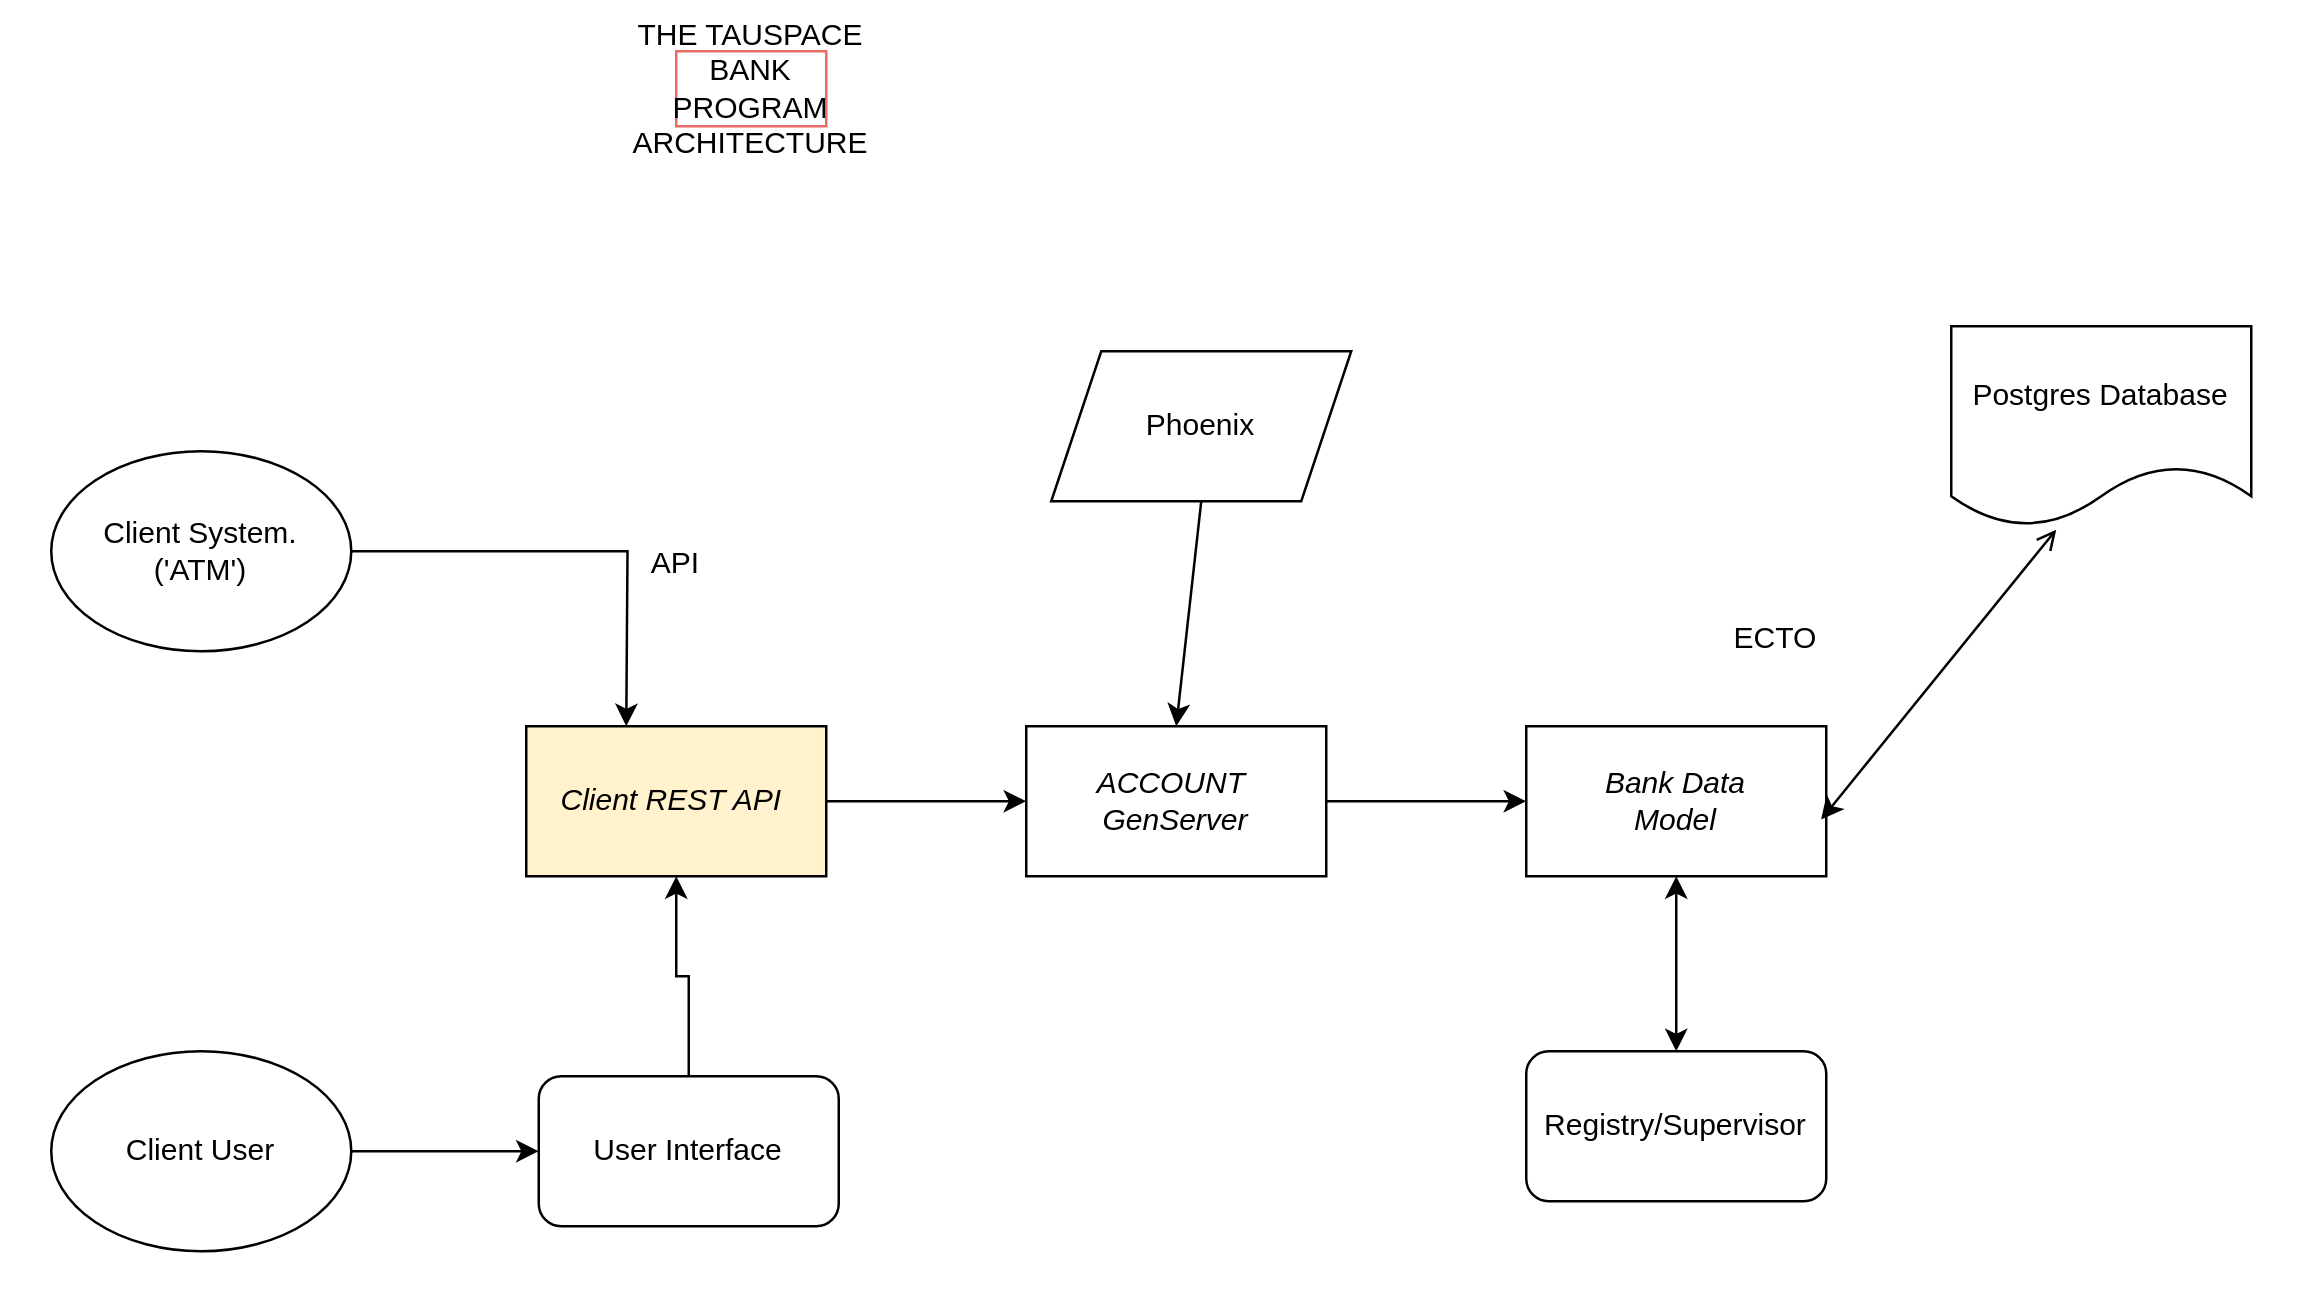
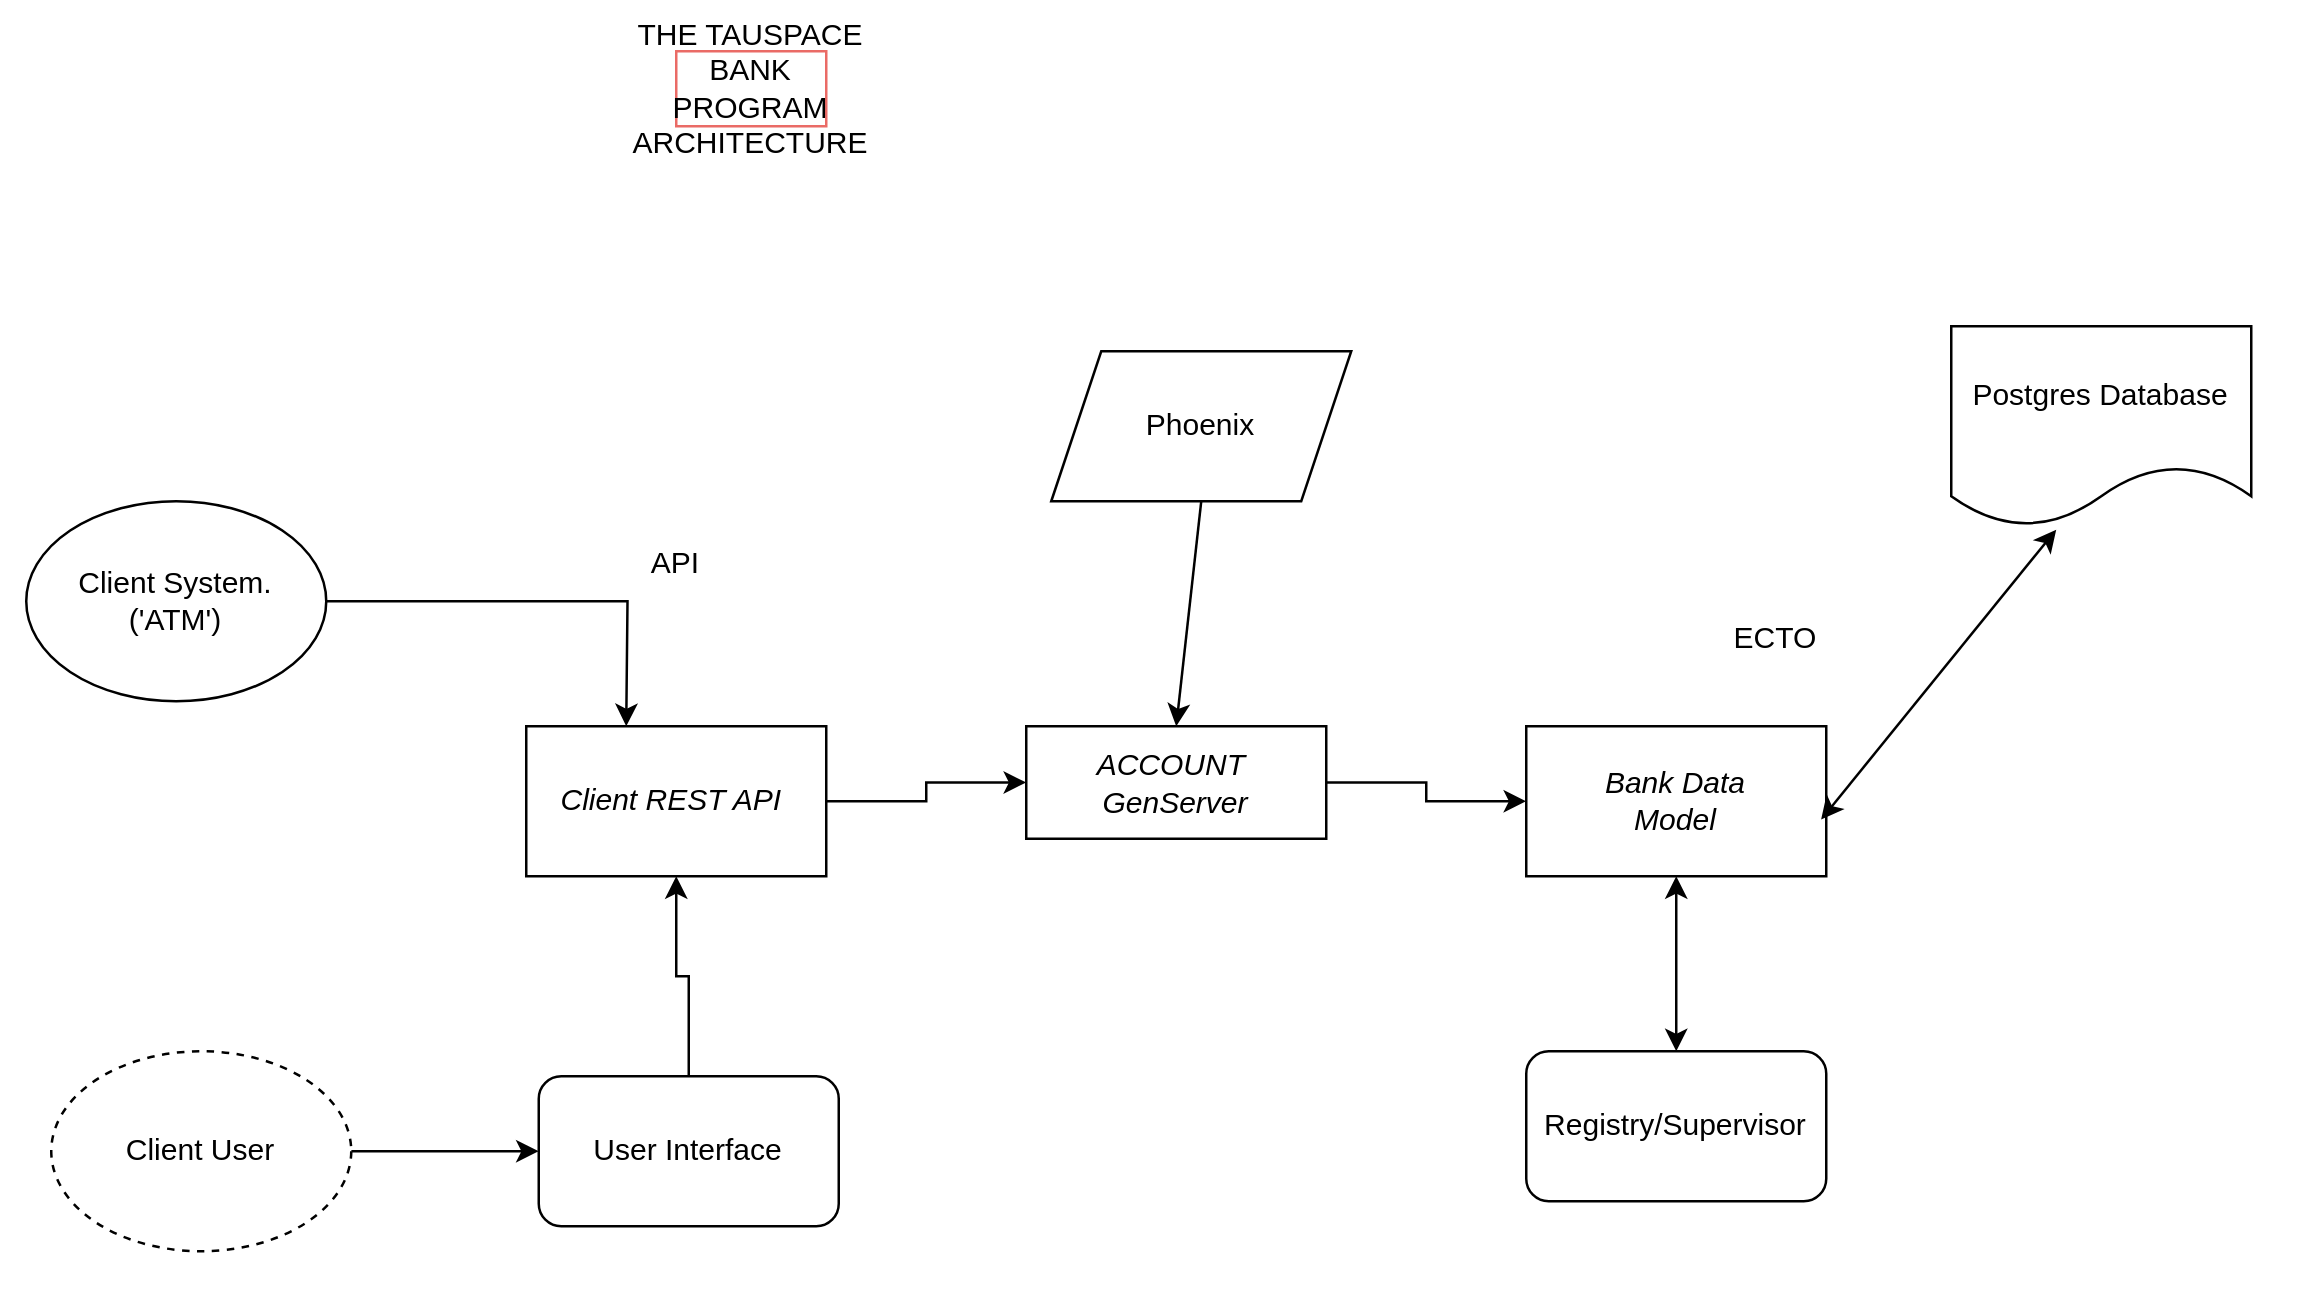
edge "Postgres Database" -- "Bank Data Model": arrowhead open -> classic
node "Client System. ('ATM')": moved (201, 551) -> (176, 601)
node "Client REST API": fillcolor #fff2cc -> #ffffff
node "ACCOUNT GenServer": size 300x150 -> 300x113
node "Client User": style solid -> dashed
